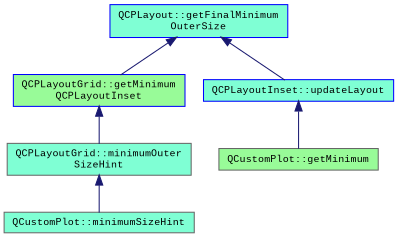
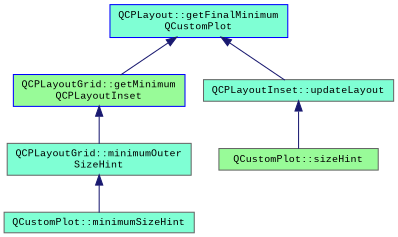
node "QCPLayout::getFinalMinimum OuterSize": label "QCPLayout::getFinalMinimum OuterSize" -> "QCPLayout::getFinalMinimum QCustomPlot"
node "QCPLayoutInset::updateLayout": color blue -> gray40
node "QCustomPlot::getMinimum": label "QCustomPlot::getMinimum" -> "QCustomPlot::sizeHint"
